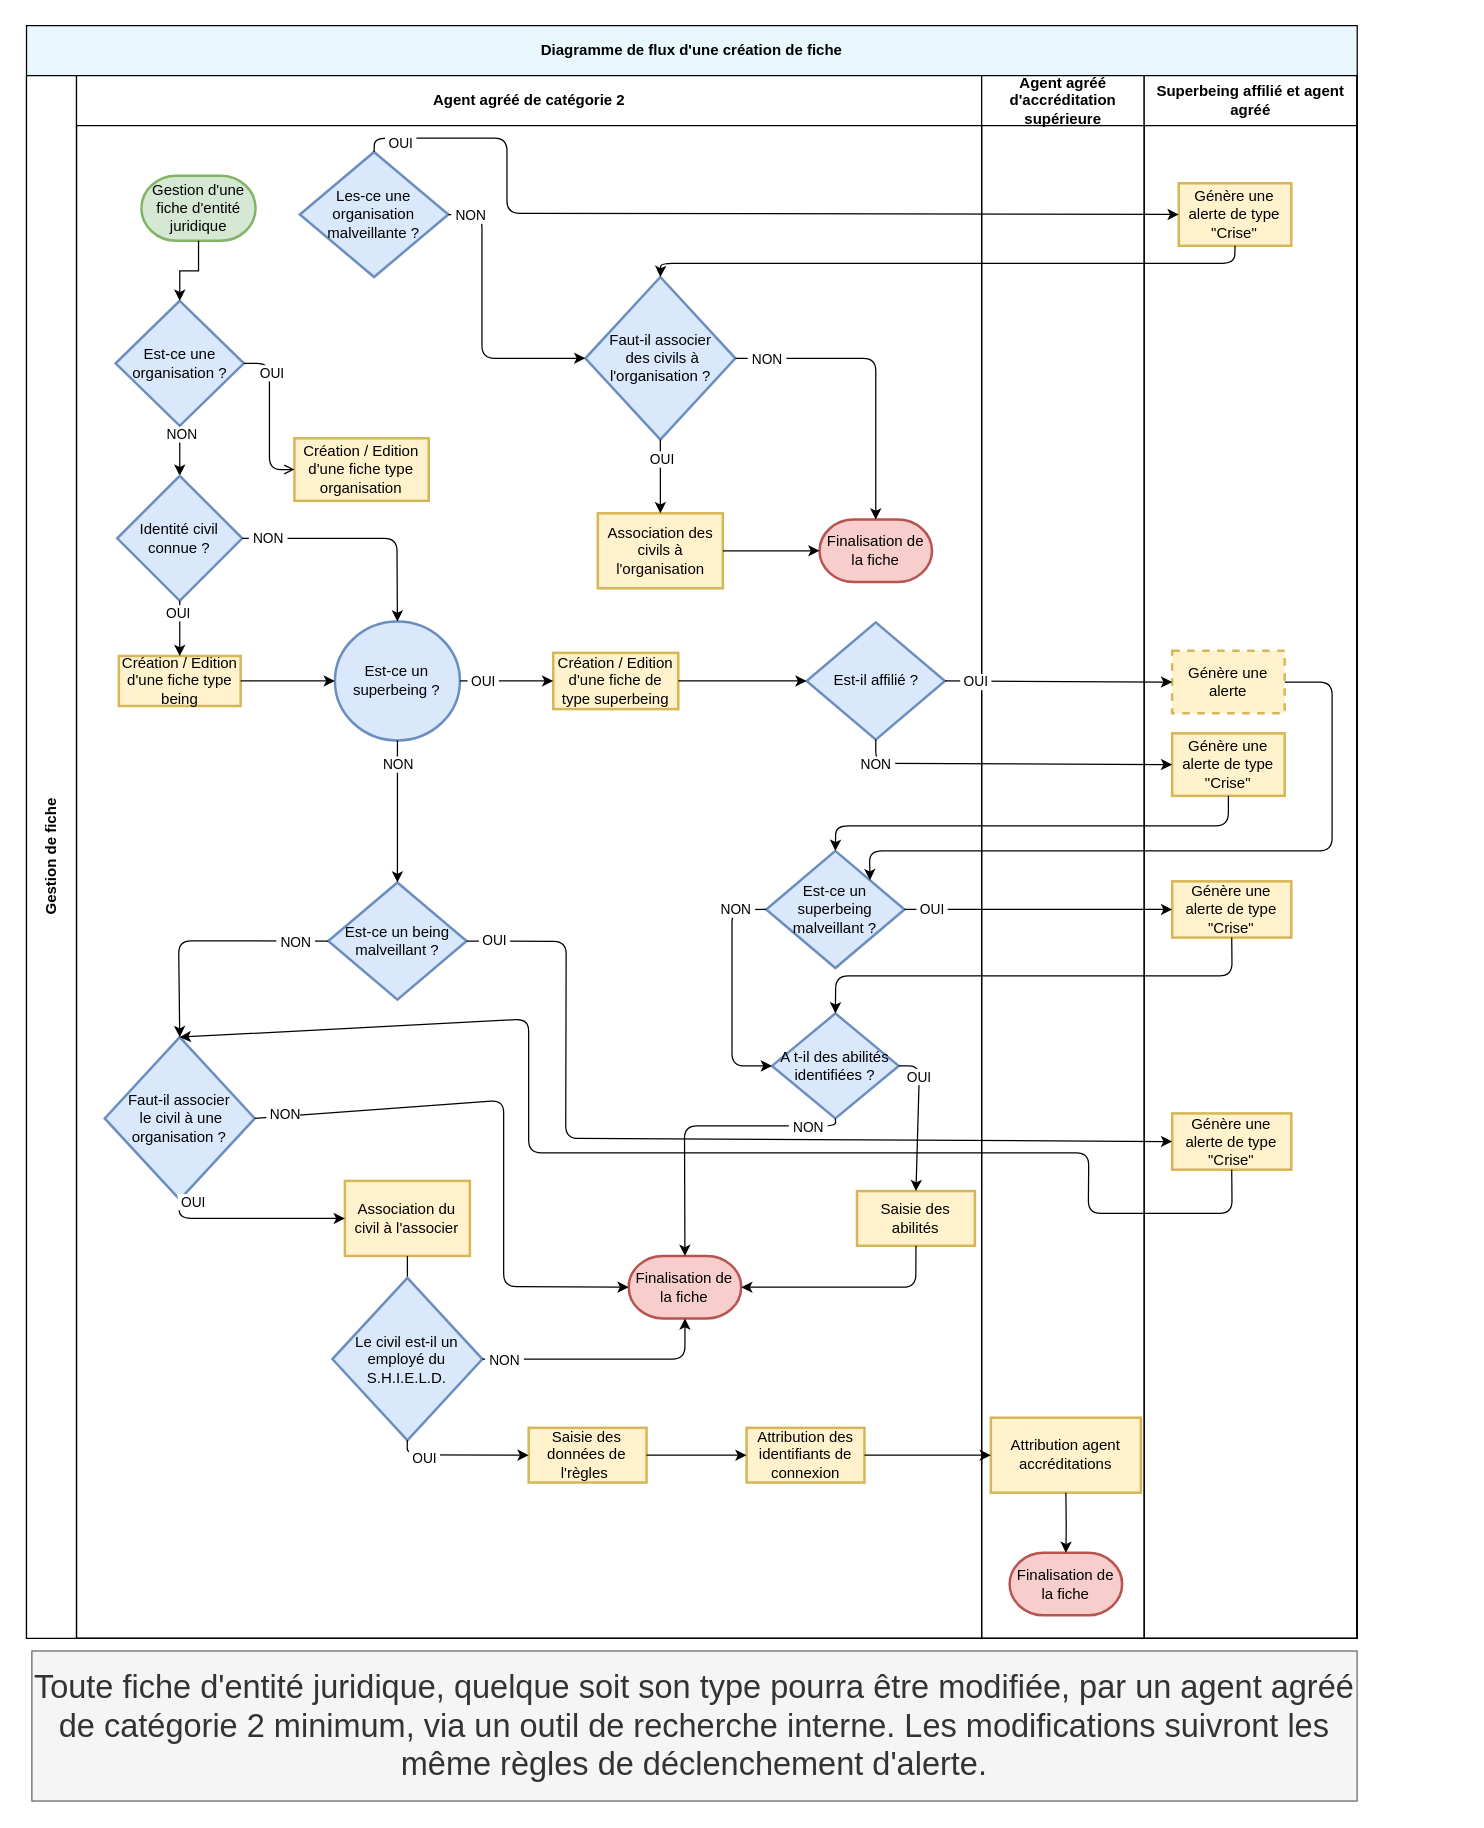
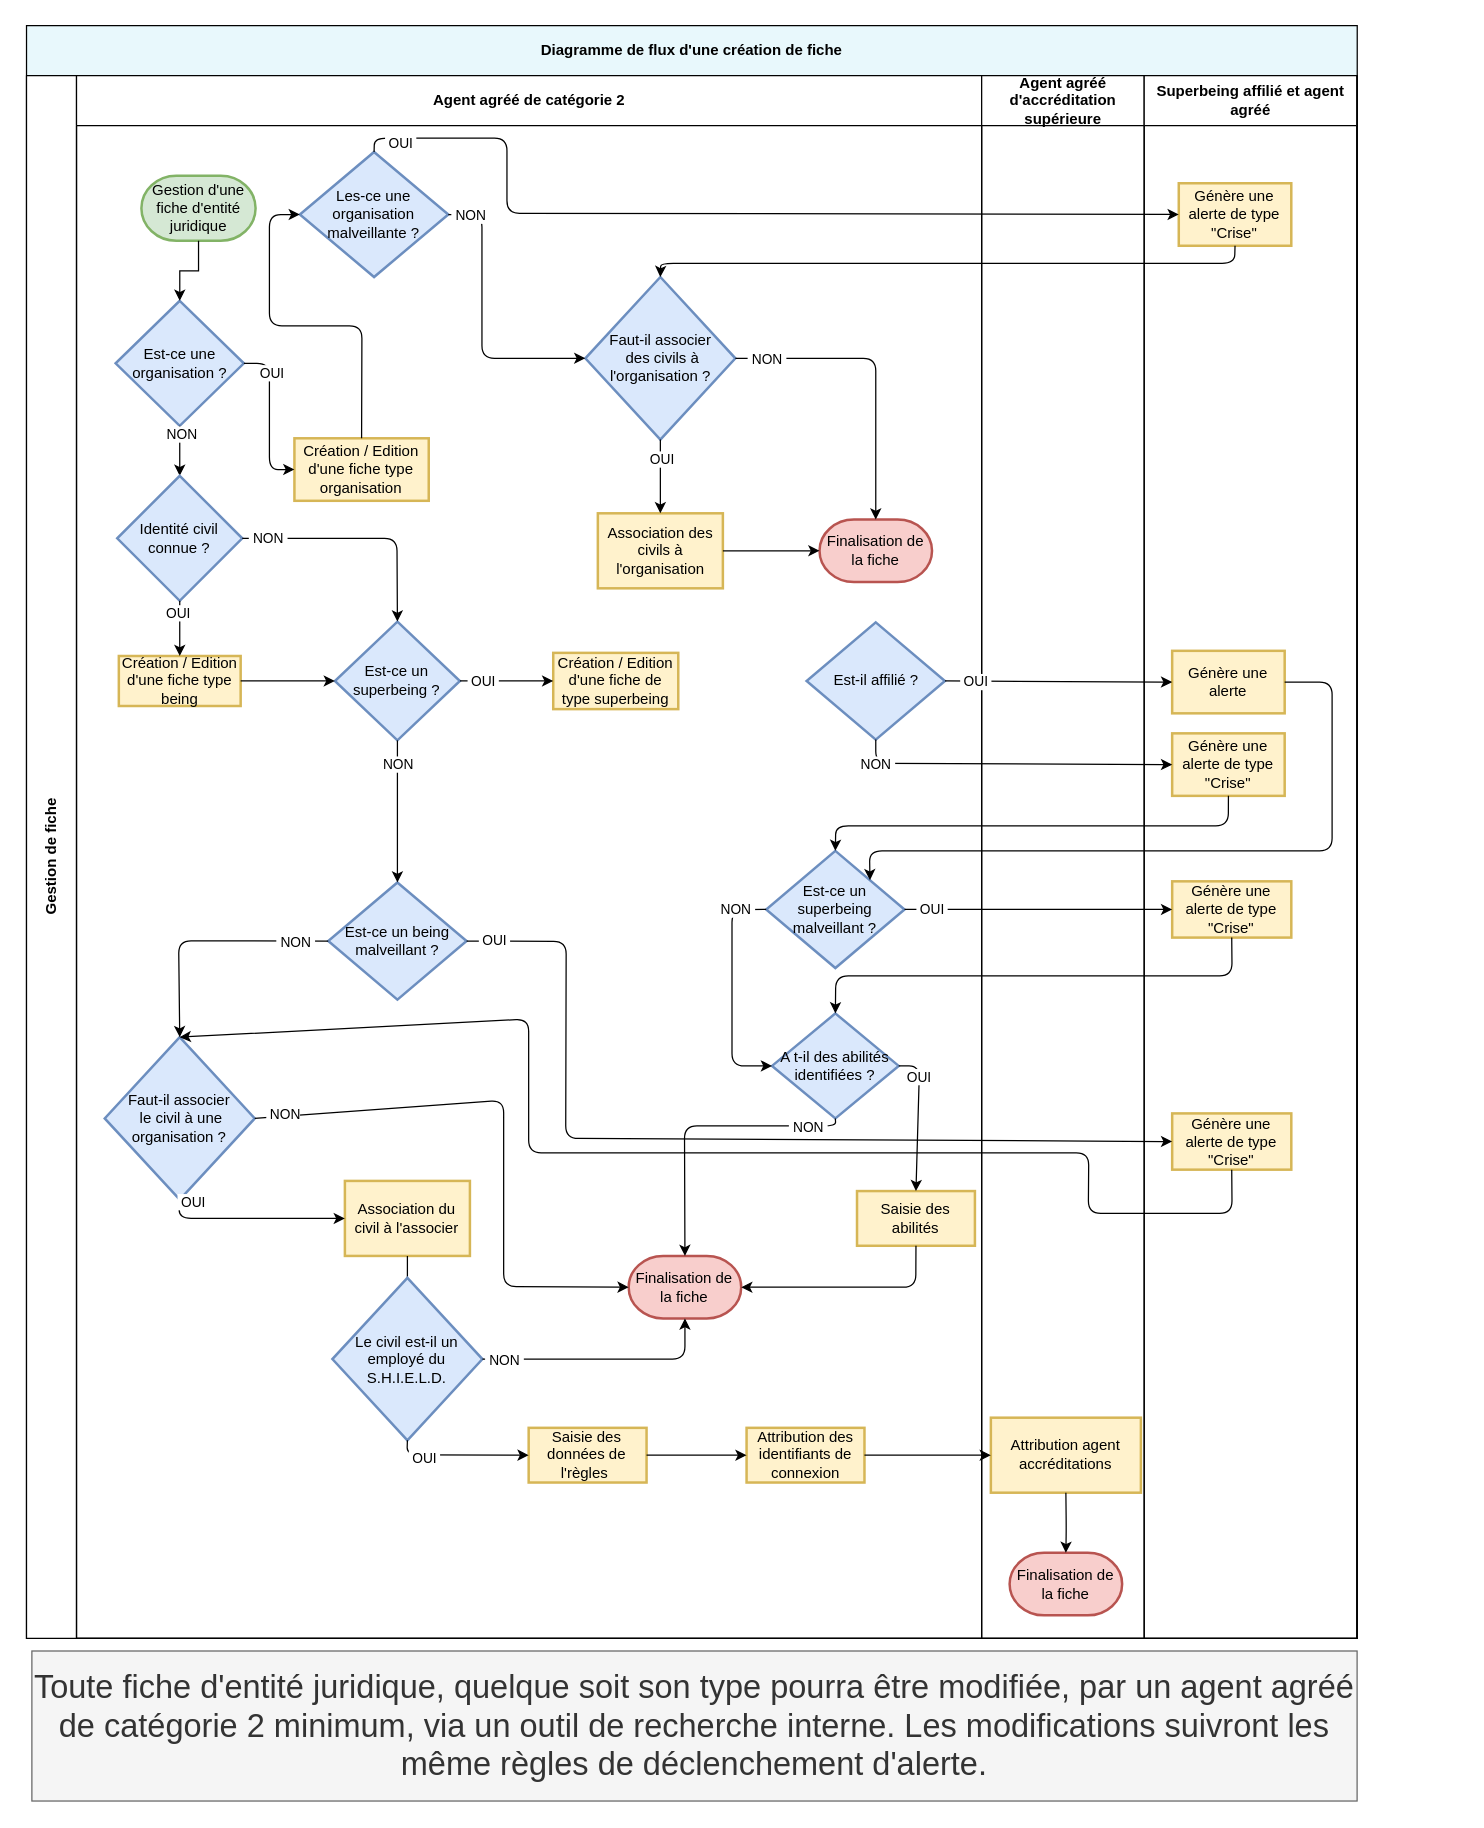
edge "Création / Edition d'une fiche type organisation" -> "Les-ce une organisation malveillante ?": added
edge "Est-ce une organisation ?" -> "Création / Edition d'une fiche type organisation": arrowhead open -> classic
node "Est-ce un superbeing ?": shape ellipse -> diamond
edge "Création / Edition d'une fiche de type superbeing" -> "Est-il affilié ?": removed
node "Génère une alerte": style dashed -> solid
